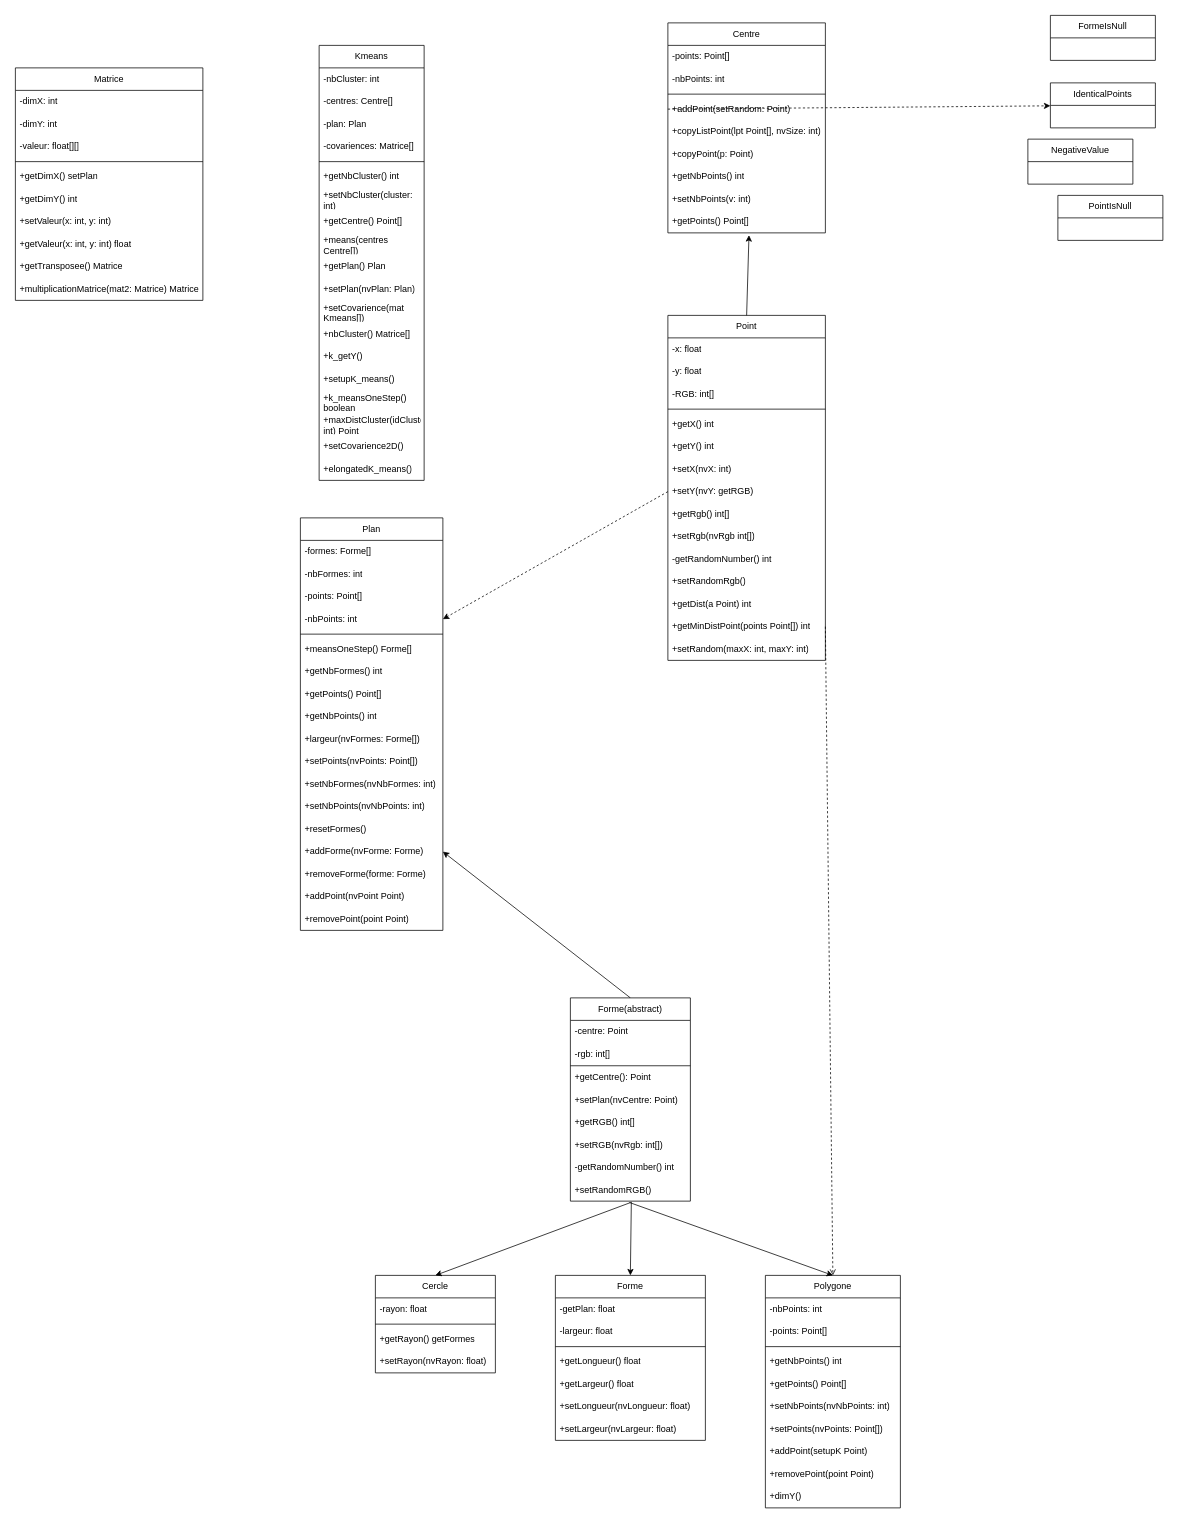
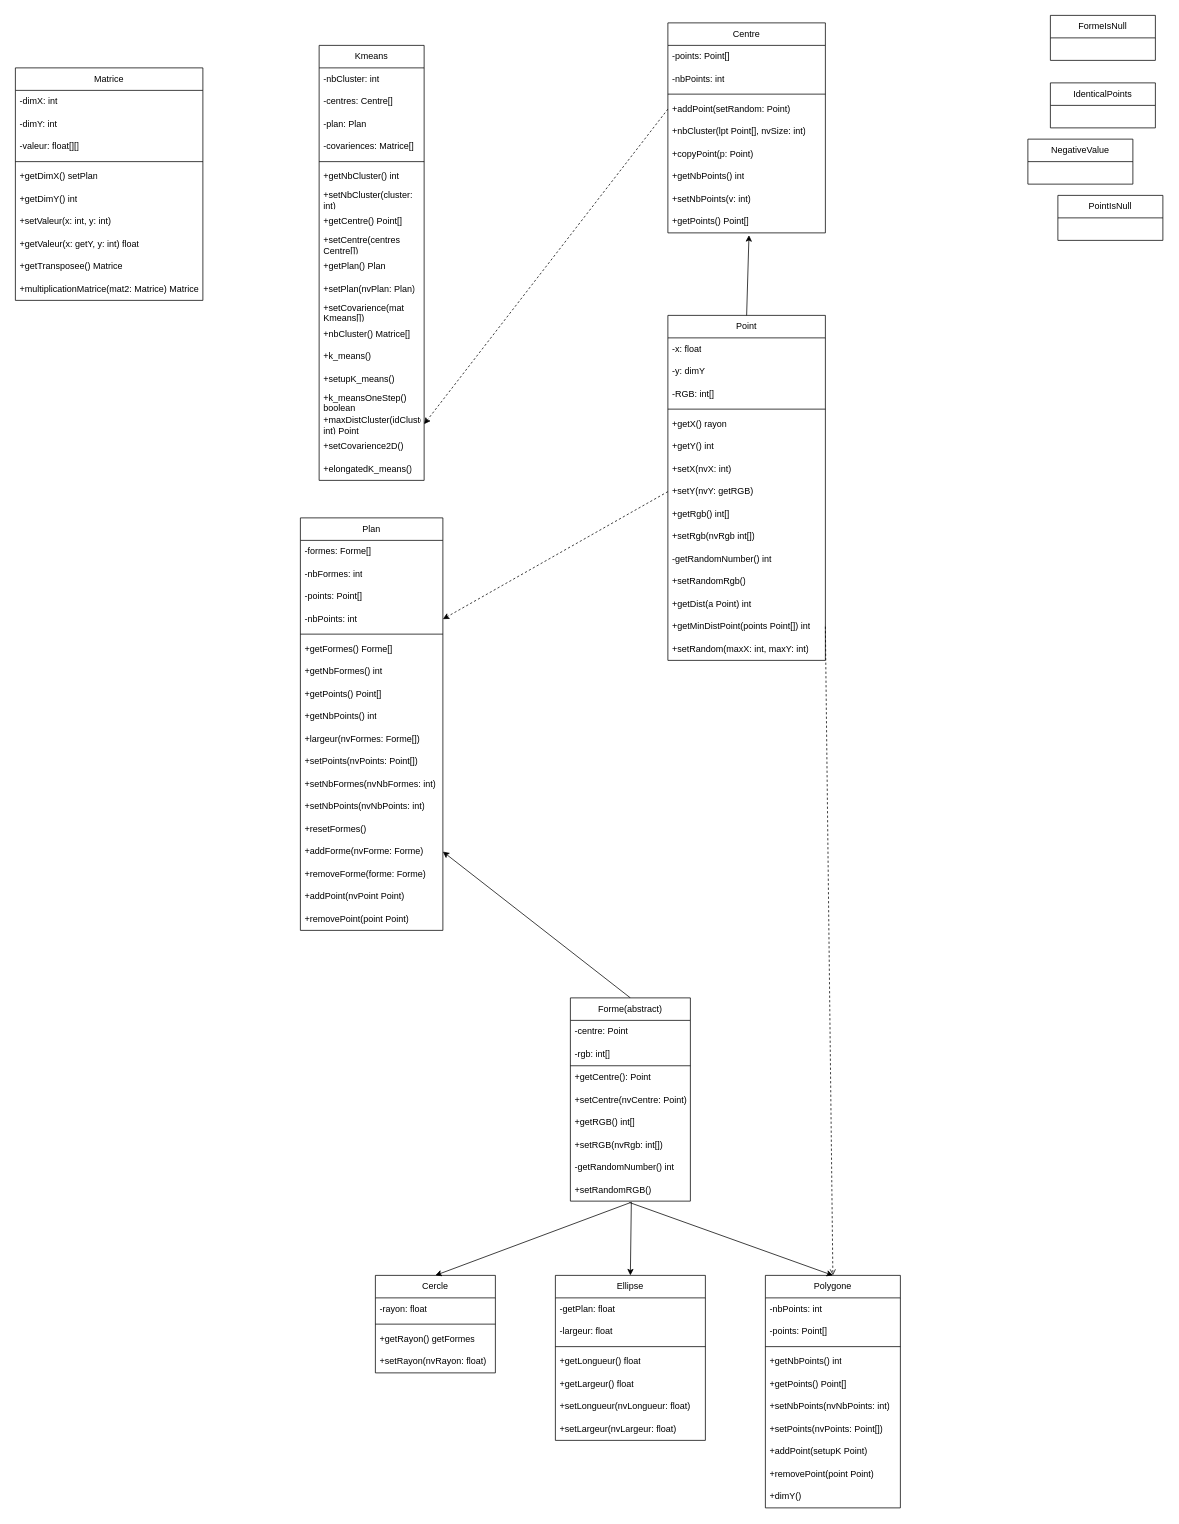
edge "+addPoint(setRandom: Point)" -> "IdenticalPoints": now "+addPoint(setRandom: Point)" -> "+maxDistCluster(idCluster: int) Point"
node "+copyListPoint(lpt Point[], nvSize: int)": label "+copyListPoint(lpt Point[], nvSize: int)" -> "+nbCluster(lpt Point[], nvSize: int)"
node "+getValeur(x: int, y: int) float": label "+getValeur(x: int, y: int) float" -> "+getValeur(x: getY, y: int) float"
node "+means(centres Centre[])": label "+means(centres Centre[])" -> "+setCentre(centres Centre[])"
node "+k_getY()": label "+k_getY()" -> "+k_means()"
node "-y: float": label "-y: float" -> "-y: dimY"
node "+getX() int": label "+getX() int" -> "+getX() rayon"
node "+meansOneStep() Forme[]": label "+meansOneStep() Forme[]" -> "+getFormes() Forme[]"
node "+setPlan(nvCentre: Point)": label "+setPlan(nvCentre: Point)" -> "+setCentre(nvCentre: Point)"
node "Forme": label "Forme" -> "Ellipse"
